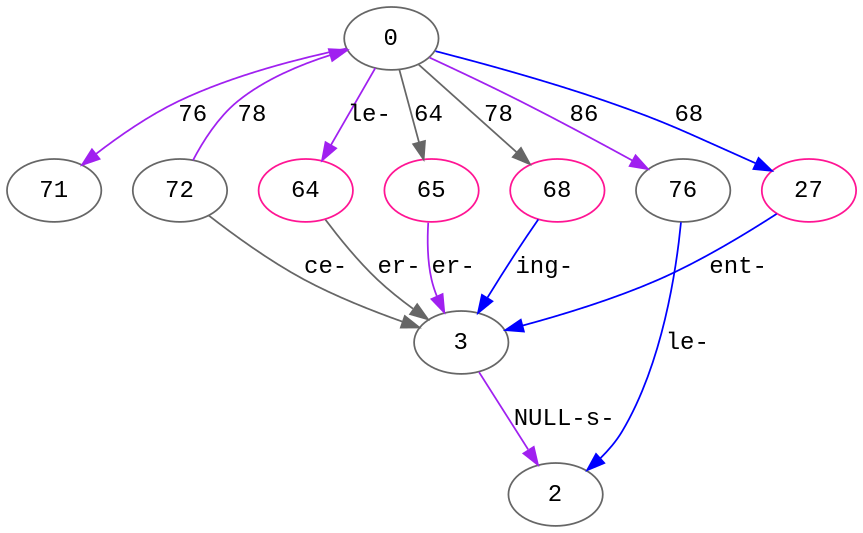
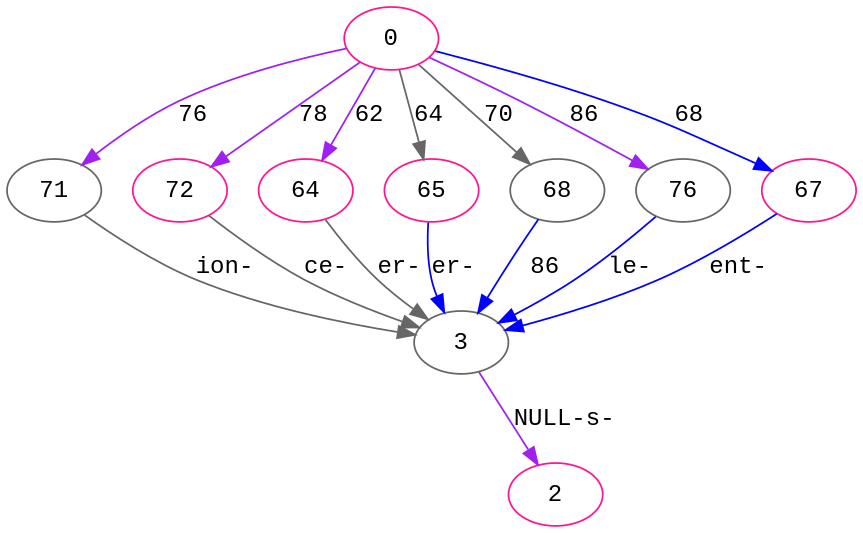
node "0": color gray40 -> deeppink
edge "72" -> "0": reversed
edge "0" -> "64": label "le-" -> "62"
edge "0" -> "68": label "78" -> "70"
node "72": color gray40 -> deeppink
node "68": color deeppink -> gray40
node "27": label "27" -> "67"
edge "65" -> "3": color purple -> blue
edge "68" -> "3": label "ing-" -> "86"
edge "71" -> "3": added, label "ion-"
edge "76" -> "2": now "76" -> "3"
node "2": color gray40 -> deeppink
